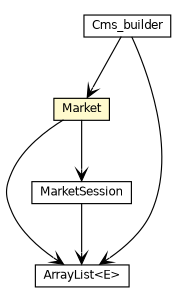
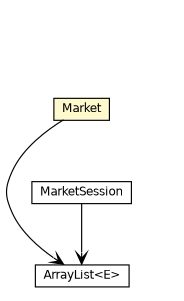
node "Cms_builder": removed
edge "Market" -> "MarketSession": removed
